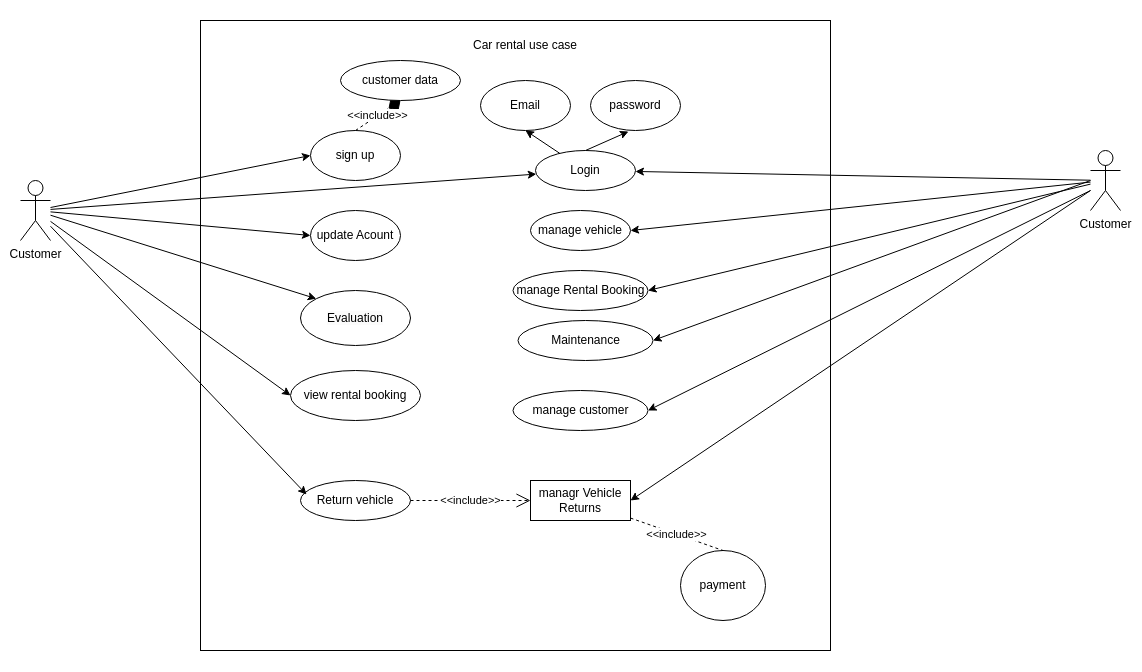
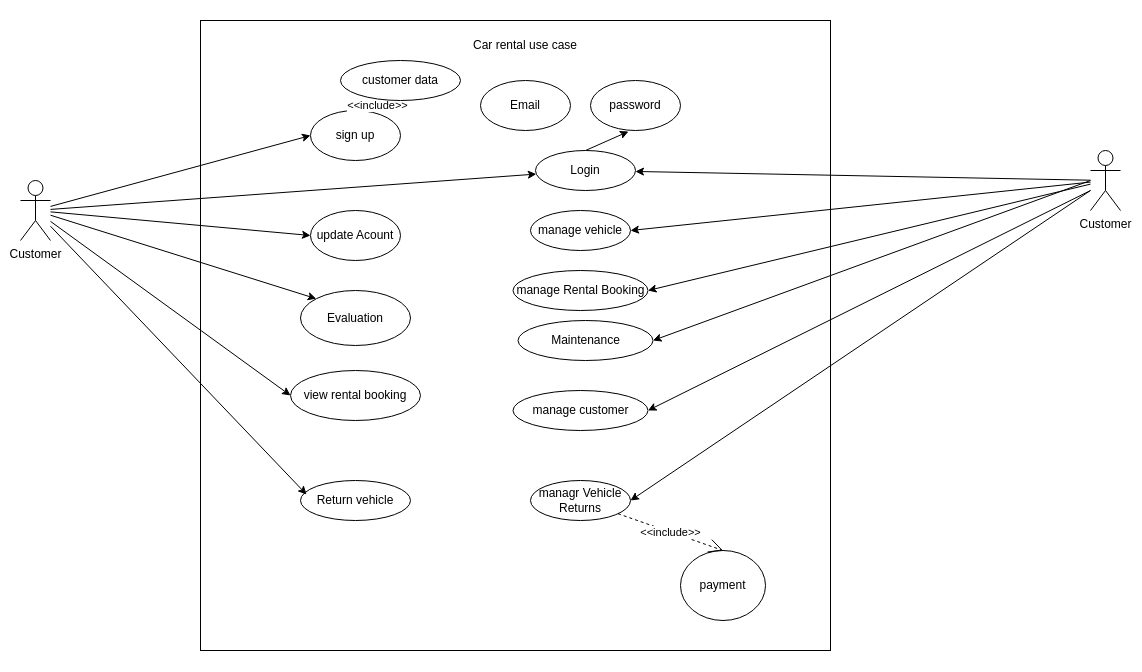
edge "Login" -> "Email": removed
node "sign up": moved (356, 156) -> (356, 136)
edge "Return vehicle" -> "managr Vehicle Returns": removed, label "<<include>>"
node "managr Vehicle Returns": shape rectangle -> ellipse
edge "managr Vehicle Returns" -- "payment": arrowhead none -> open
